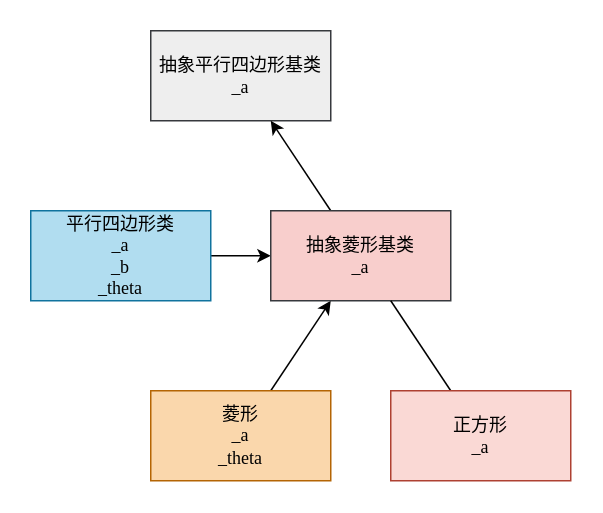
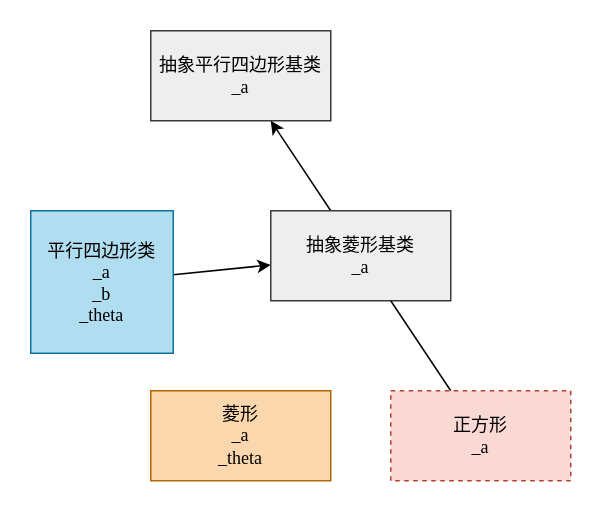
node "平行四边形类 _a _b _theta": size 180x90 -> 143x143
node "抽象菱形基类 _a": fillcolor #f8cecc -> #eeeeee
edge "菱形 _a _theta" -> "抽象菱形基类 _a": removed
node "正方形 _a": style solid -> dashed
